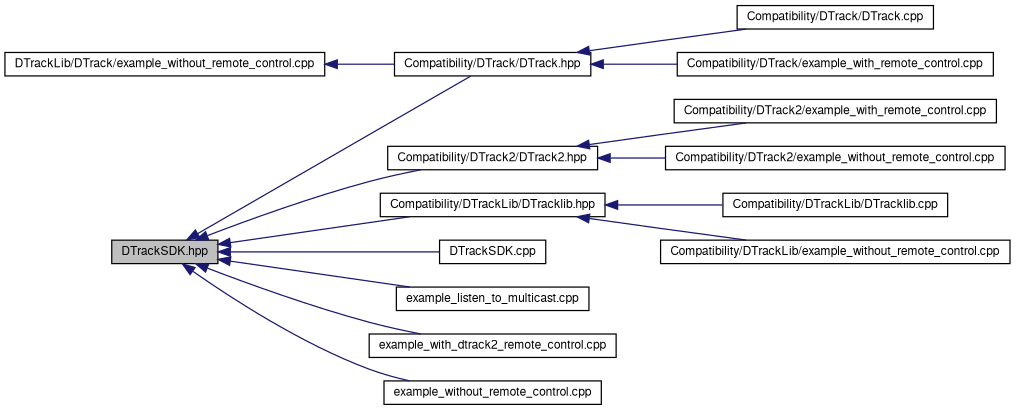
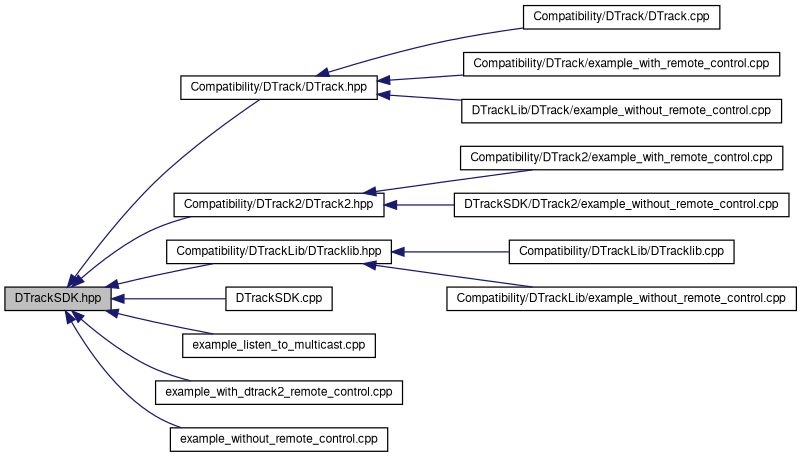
edge "Compatibility/DTrack/DTrack.hpp" -> "DTrackLib/DTrack/example_without_remote_control.cpp": reversed
node "Compatibility/DTrack2/example_without_remote_control.cpp": label "Compatibility/DTrack2/example_without_remote_control.cpp" -> "DTrackSDK/DTrack2/example_without_remote_control.cpp"
